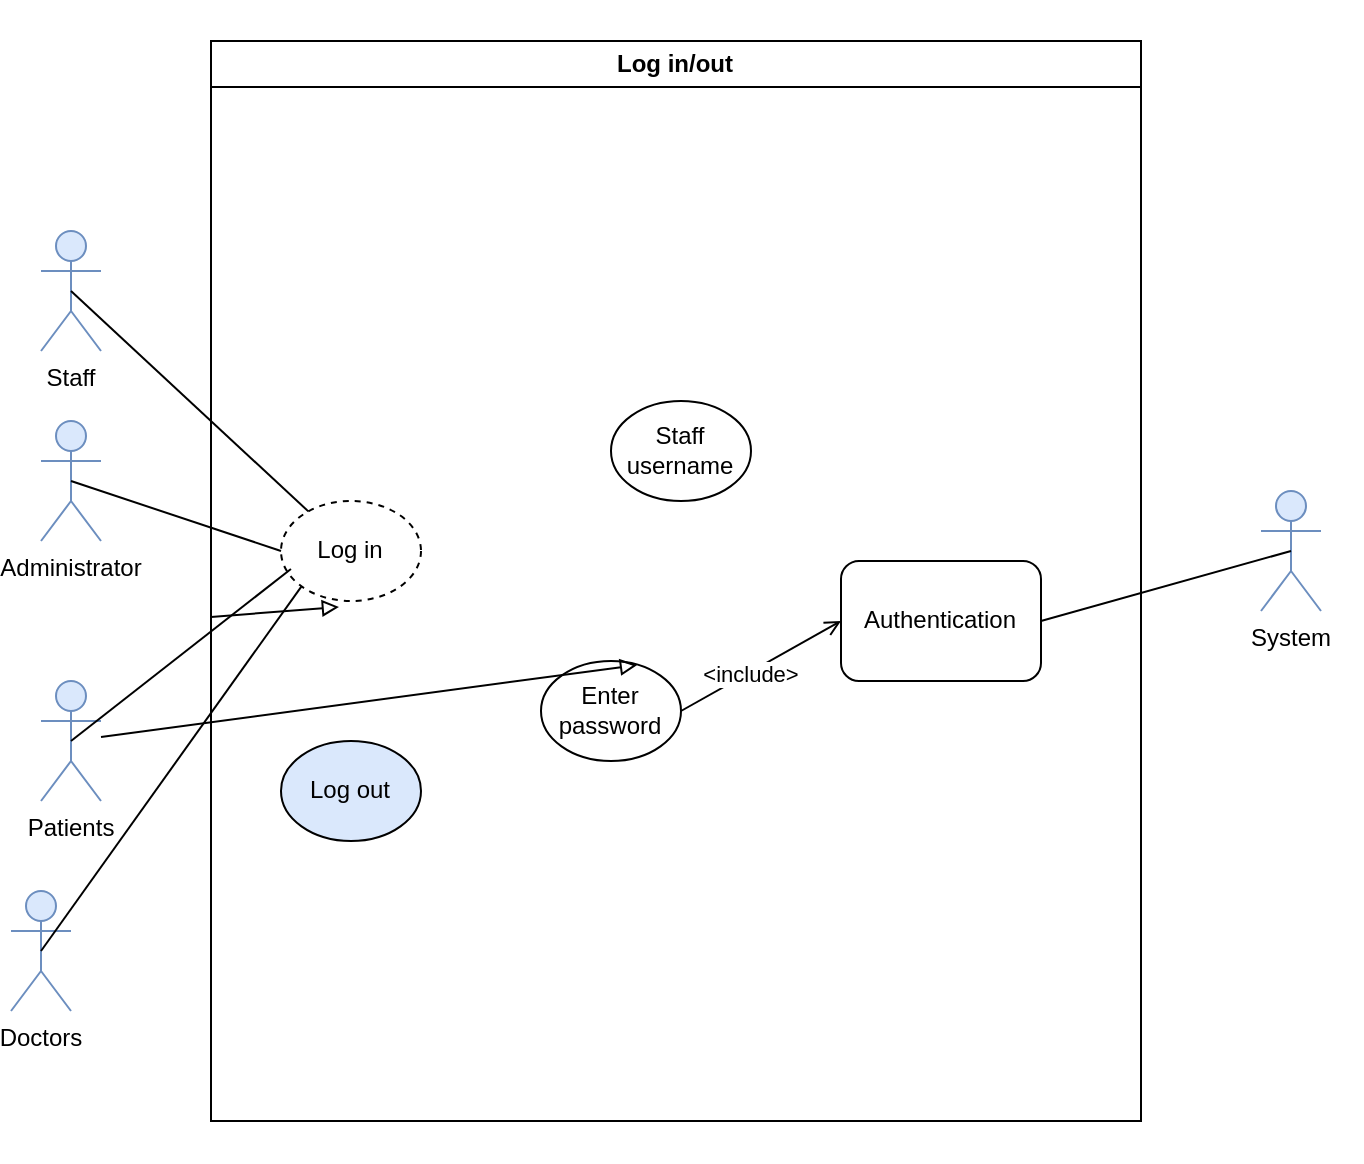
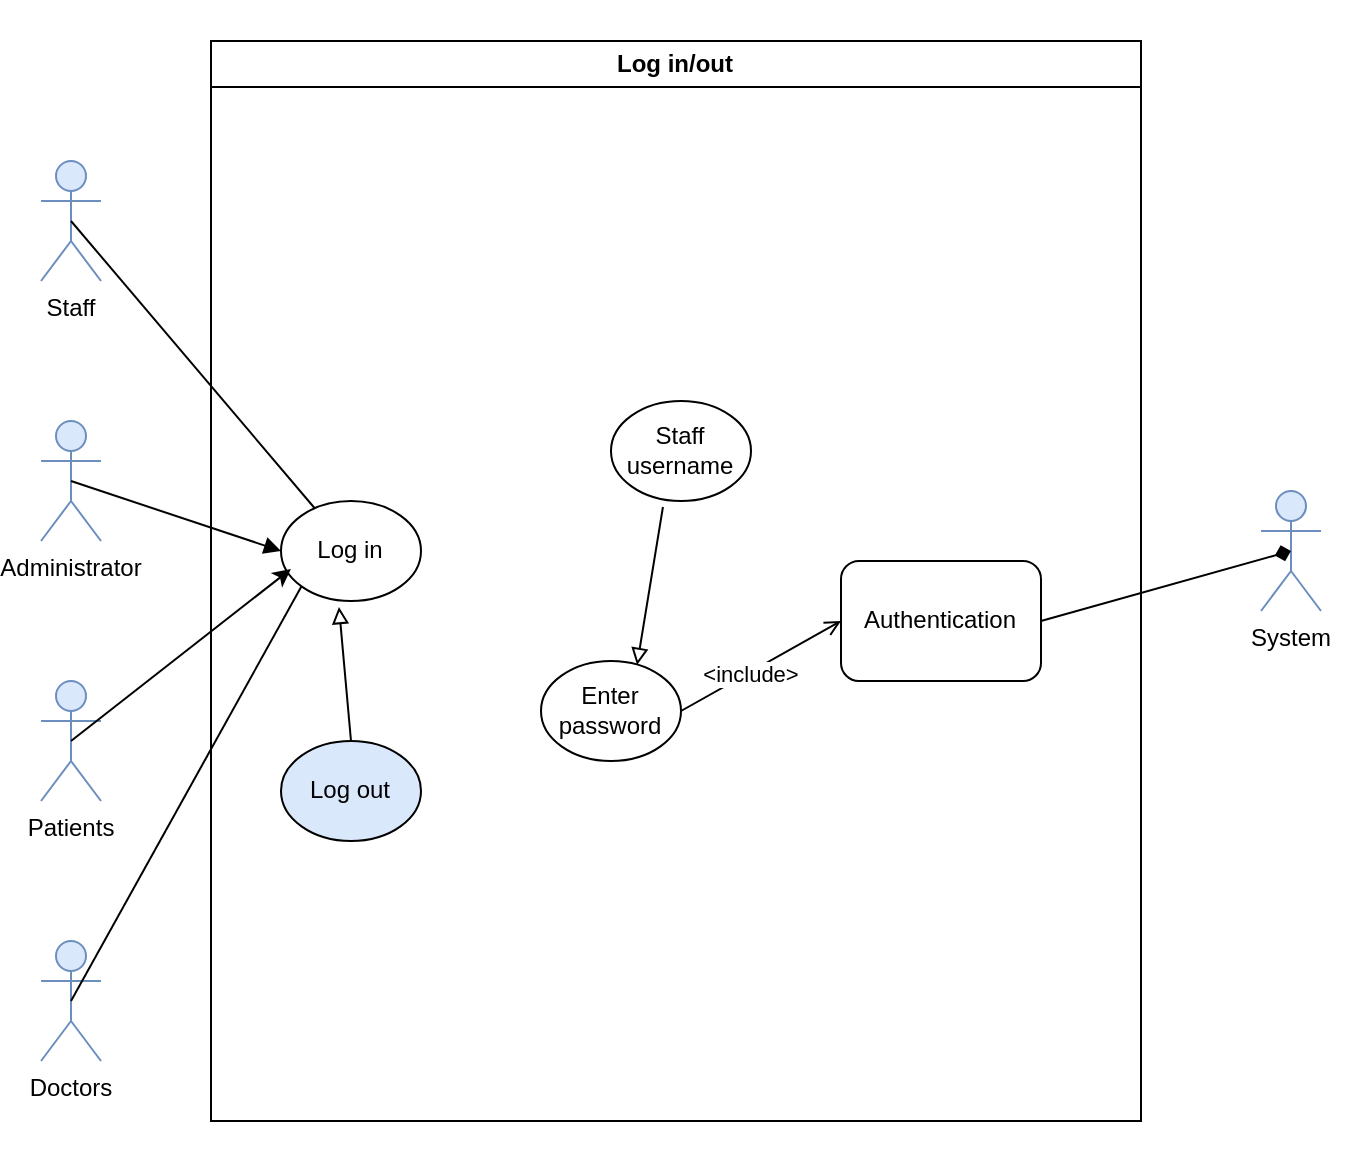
node "Staff": moved (71, 291) -> (71, 221)
edge "Administrator" -- "Log in": arrowhead none -> block
node "Log in": style dashed -> solid
edge "System" -- "Authentication": arrowhead none -> diamond
edge "Log in" -- "Patients": arrowhead none -> classic
edge "Log in/out" -> "Log in": now "Log out" -> "Log in"
edge "Patients" -> "Enter password": now "Staff username" -> "Enter password"
node "Doctors": moved (41, 951) -> (71, 1001)
